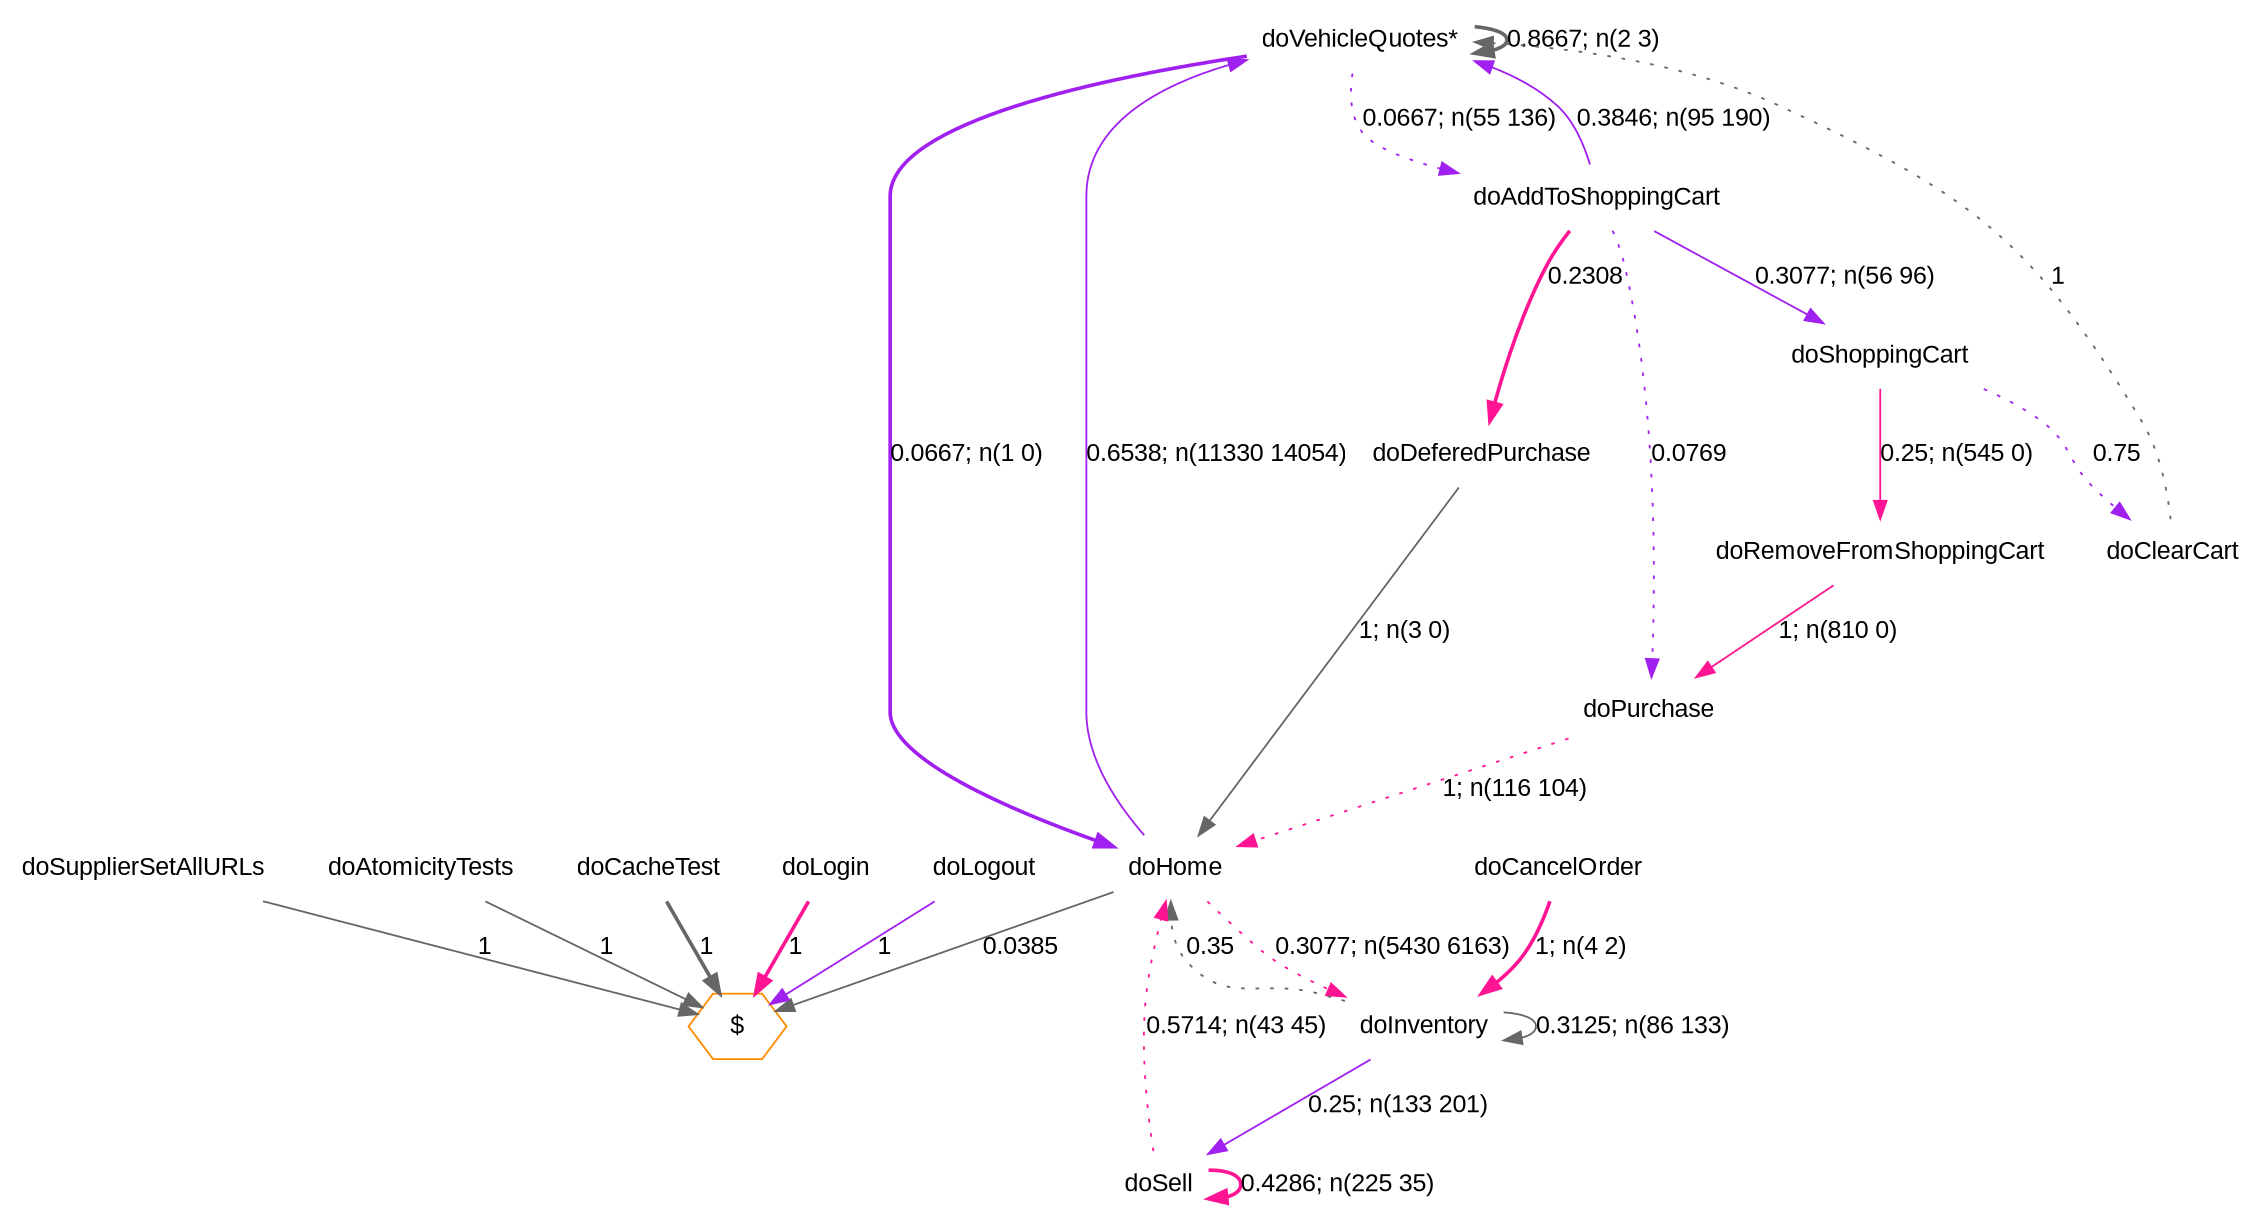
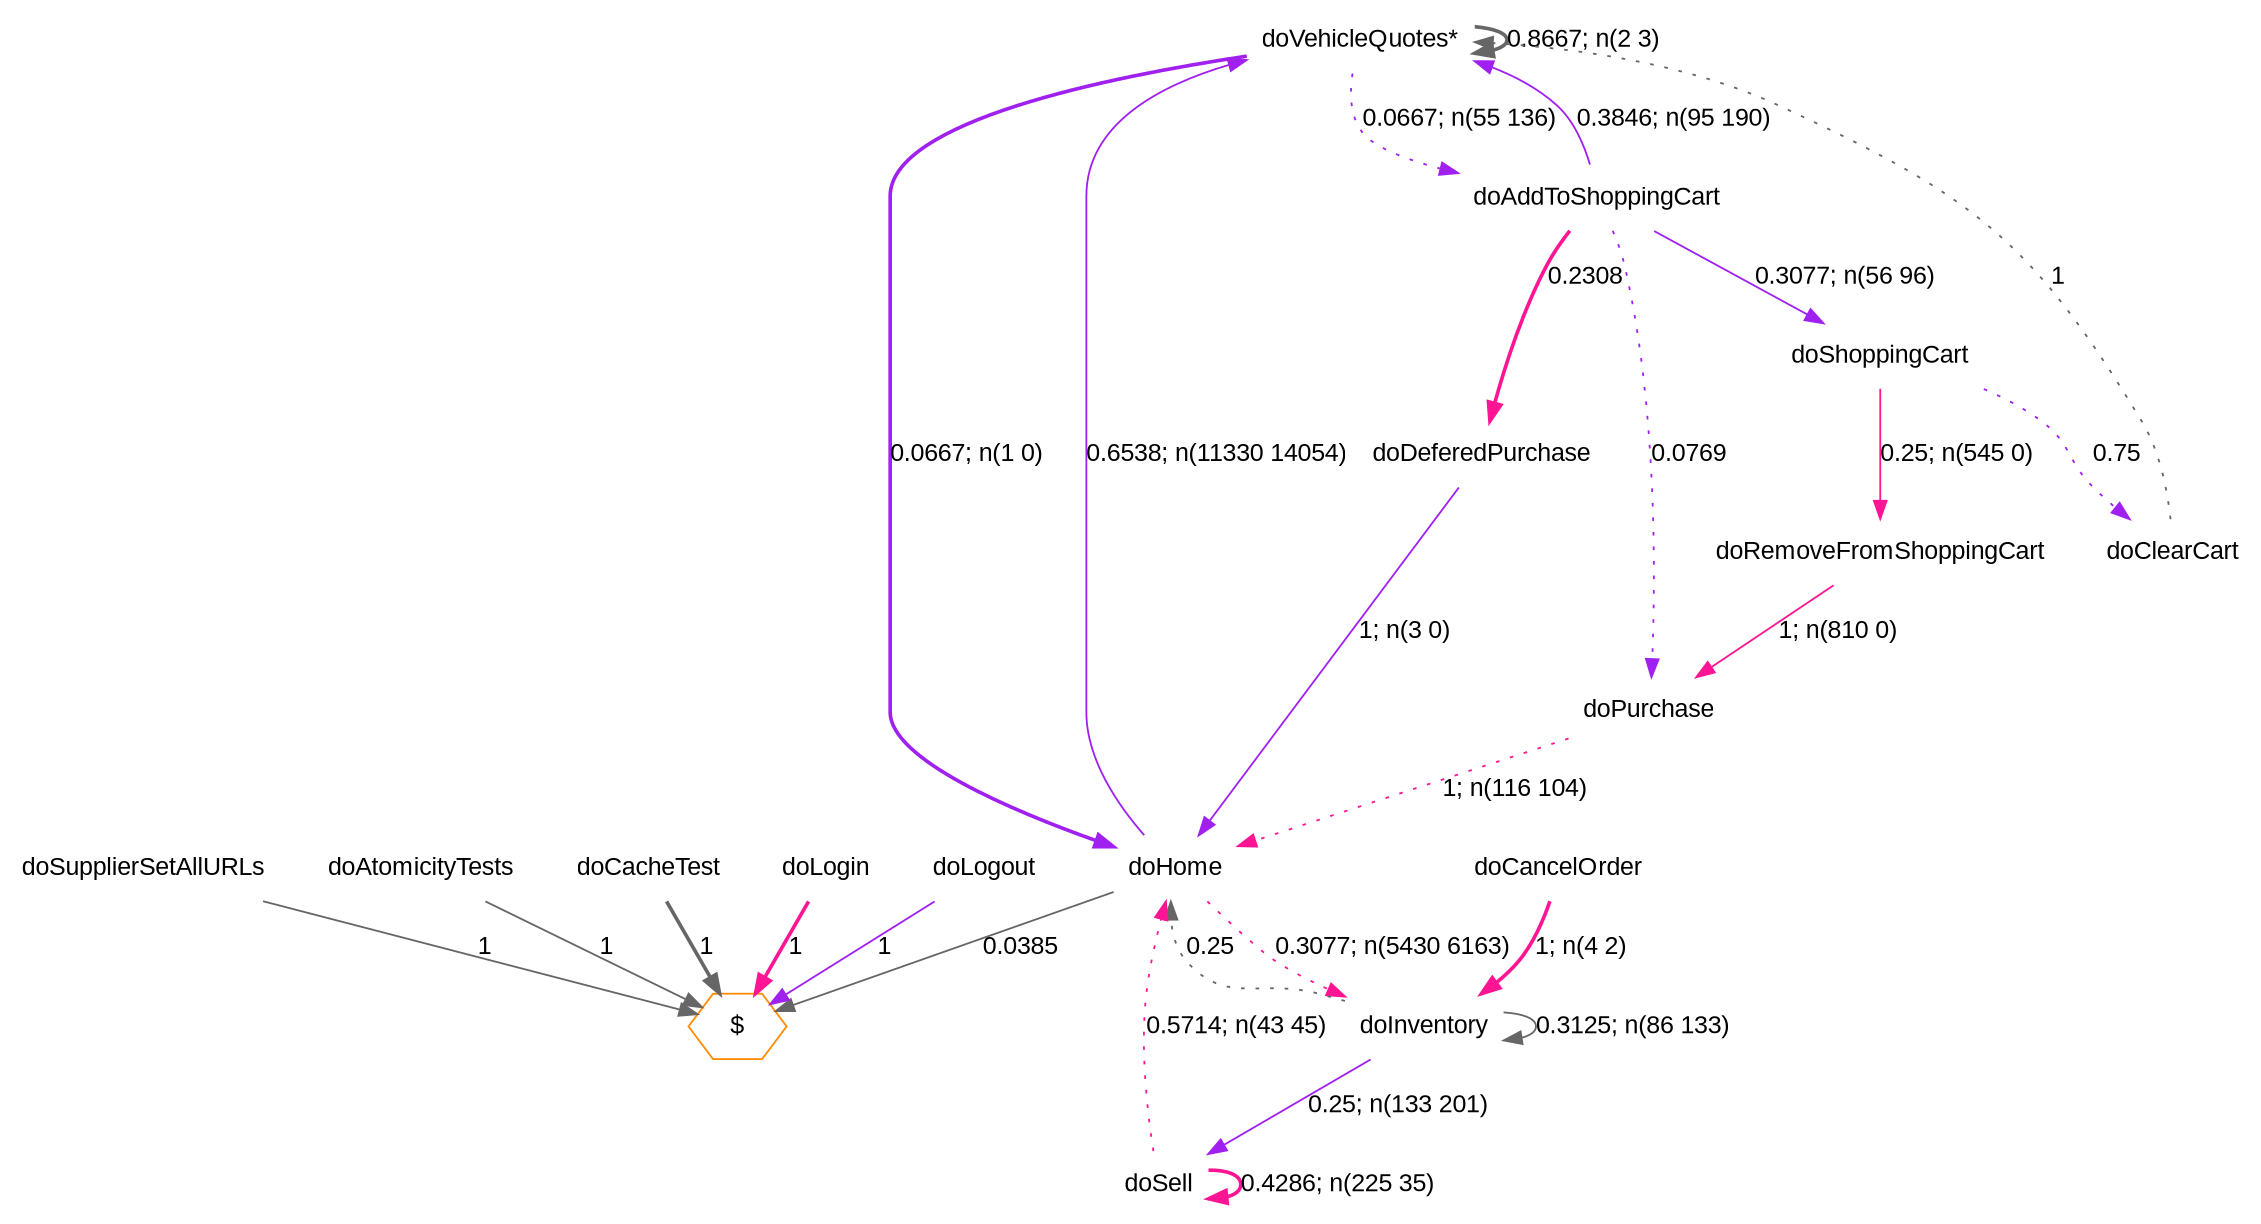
edge "doDeferedPurchase" -> "doHome": color gray40 -> purple
edge "doInventory" -> "doHome": label "0.35" -> "0.25"
